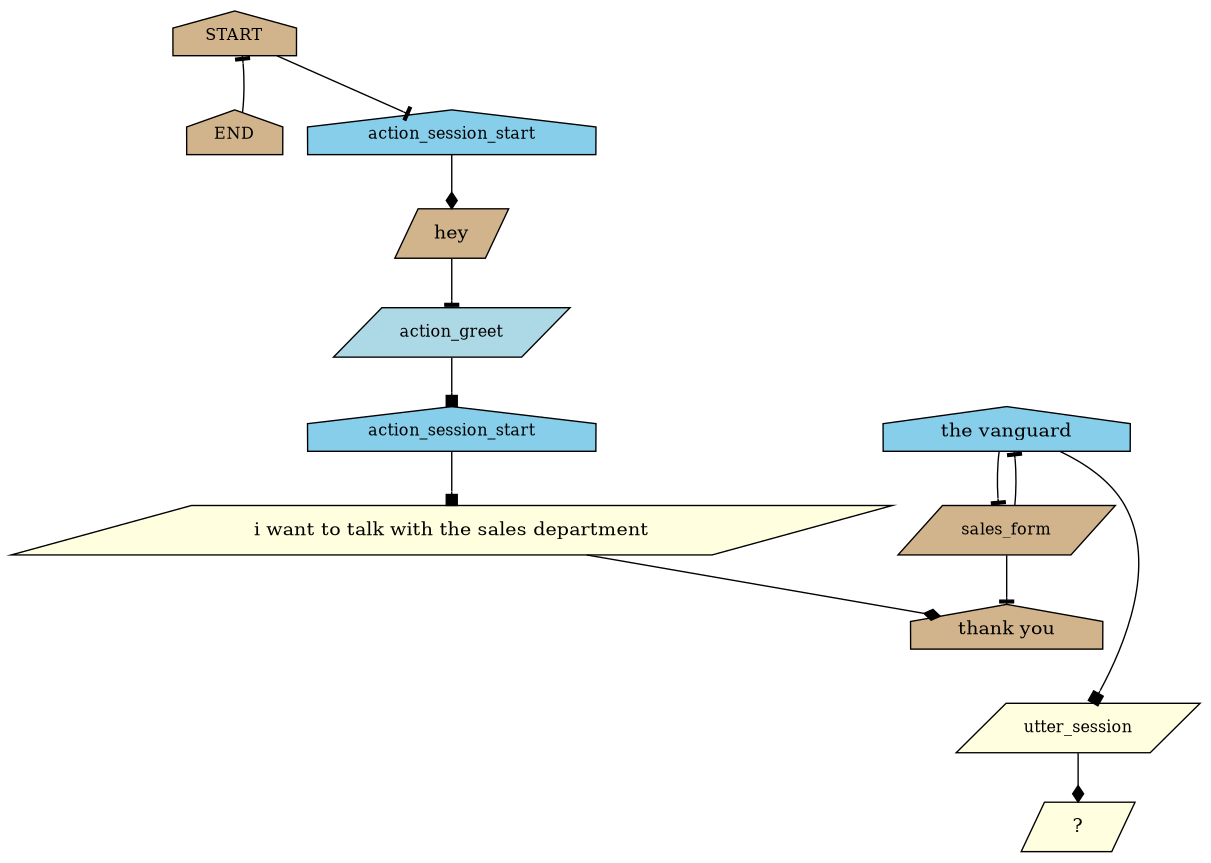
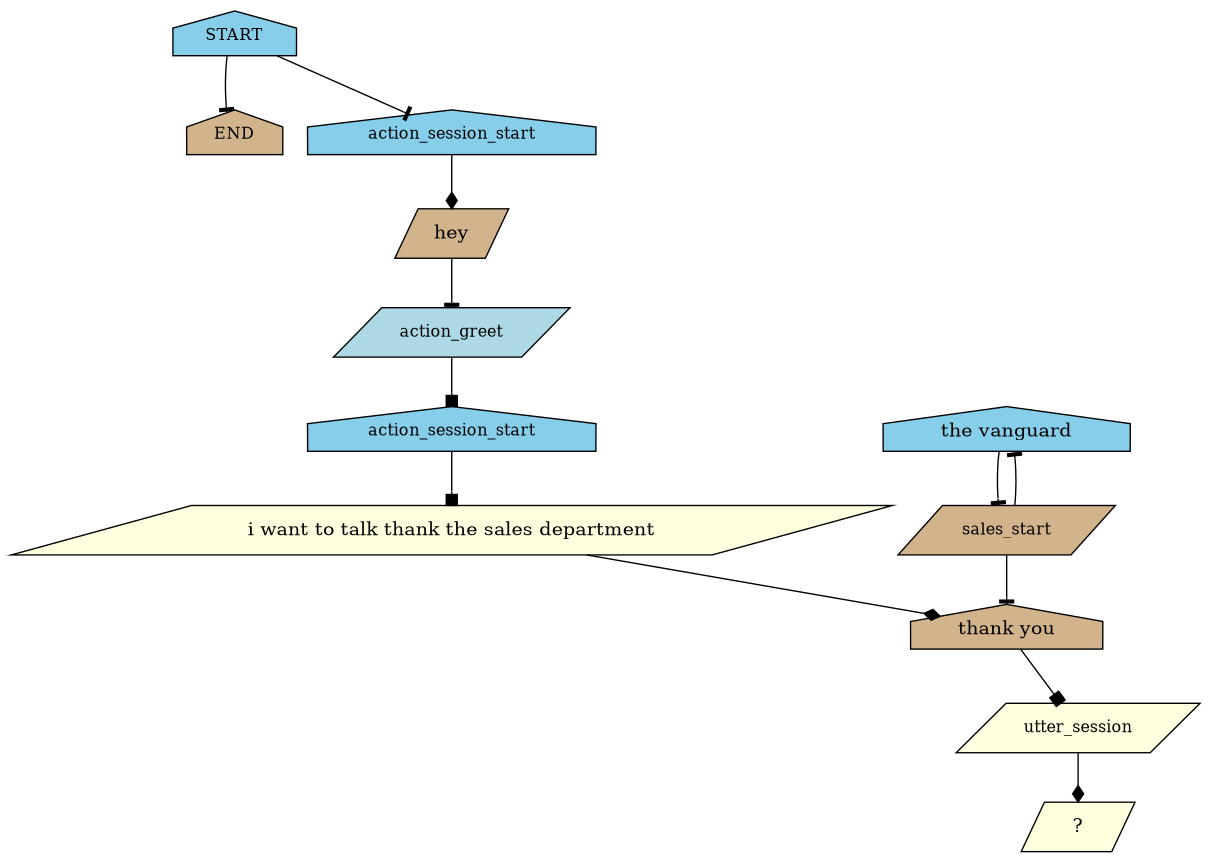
node "START": fillcolor tan -> skyblue
edge "END" -> "START": reversed
node "i want to talk with the sales department": label "i want to talk with the sales department" -> "i want to talk thank the sales department"
node "sales_form": label "sales_form" -> "sales_start"
edge "the vanguard" -> "utter_session": now "thank you" -> "utter_session"
